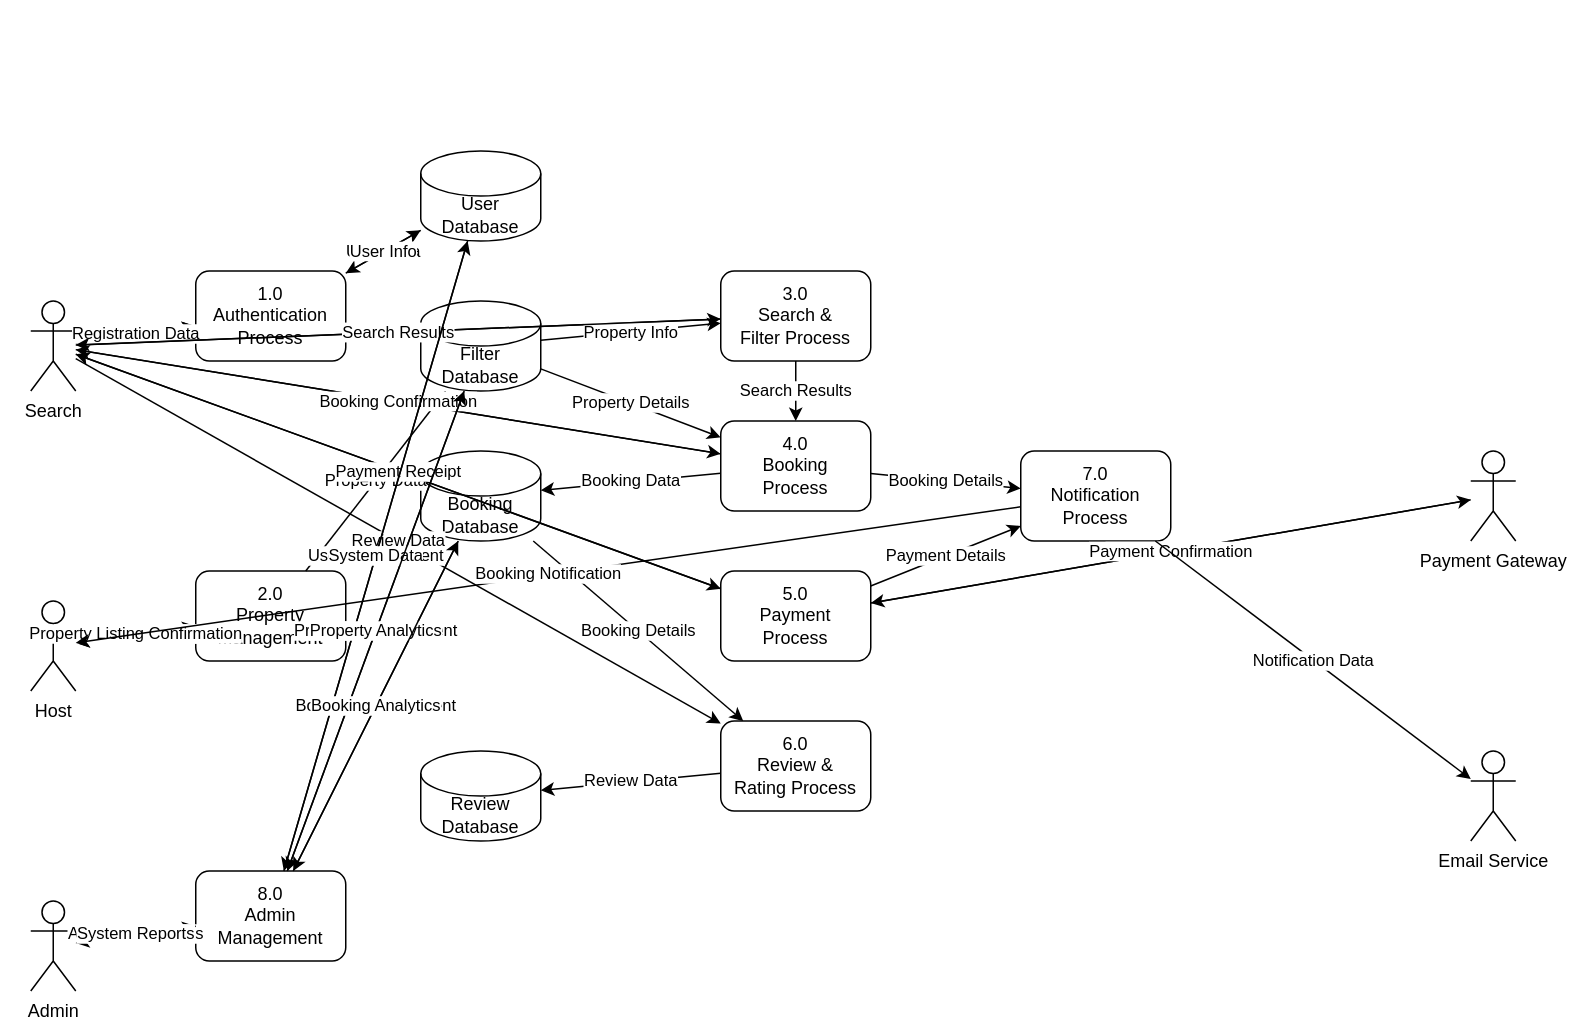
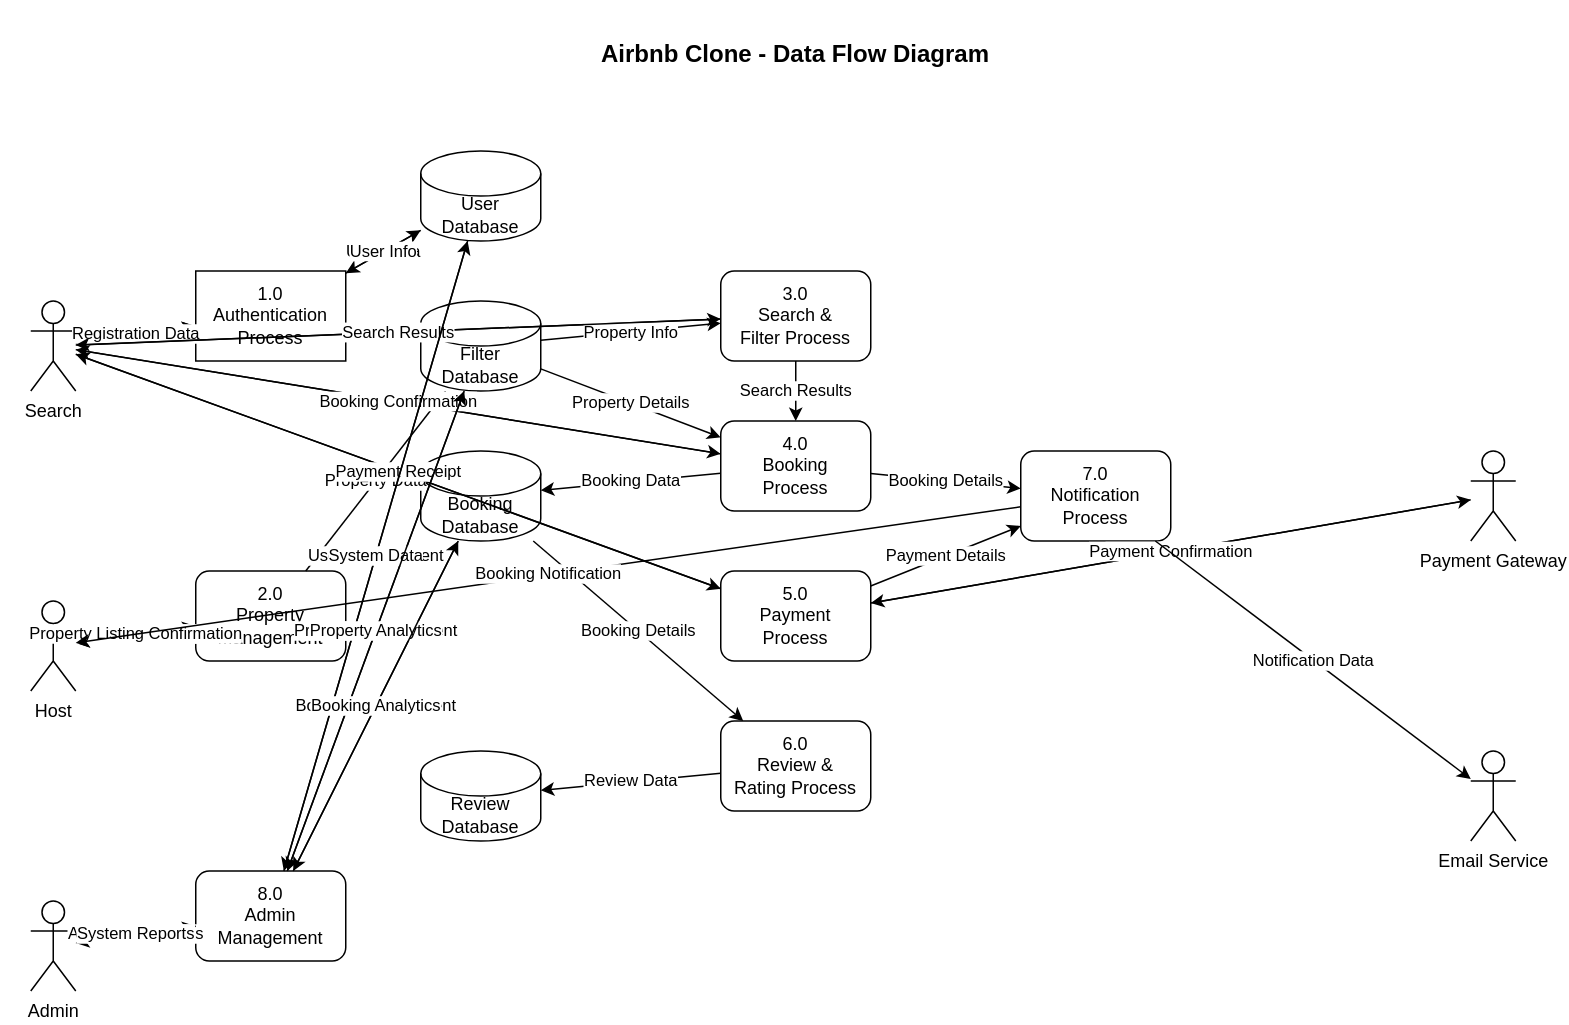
node "Airbnb Clone - Data Flow Diagram": added
node "1.0 Authentication Process": shape rounded rectangle -> rectangle
edge "Search" -> "6.0 Review & Rating Process": removed, label "Review Data"
